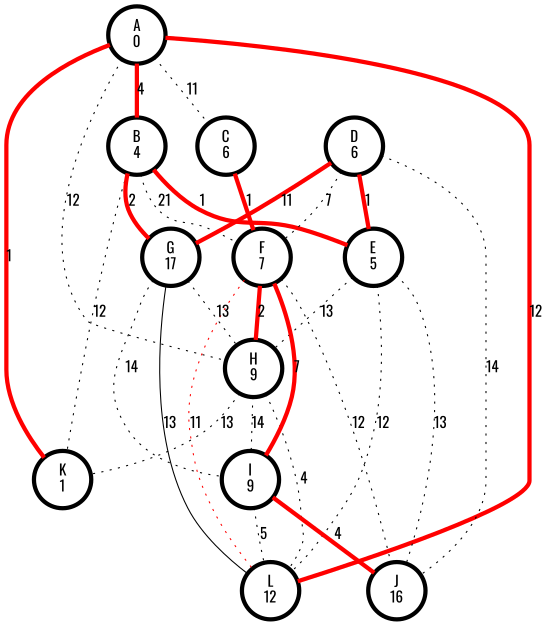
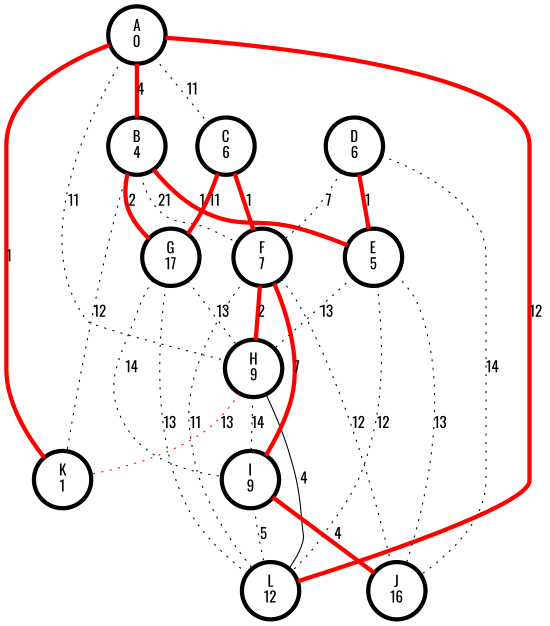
edge "A 0" -- "H 9": label "12" -> "11"
edge "D 6" -- "G 17": now "C 6" -- "G 17"
edge "F 7" -- "L 12": color red -> black
edge "G 17" -- "L 12": style solid -> dotted
edge "H 9" -- "K 1": color black -> red
edge "H 9" -- "L 12": style dotted -> solid
